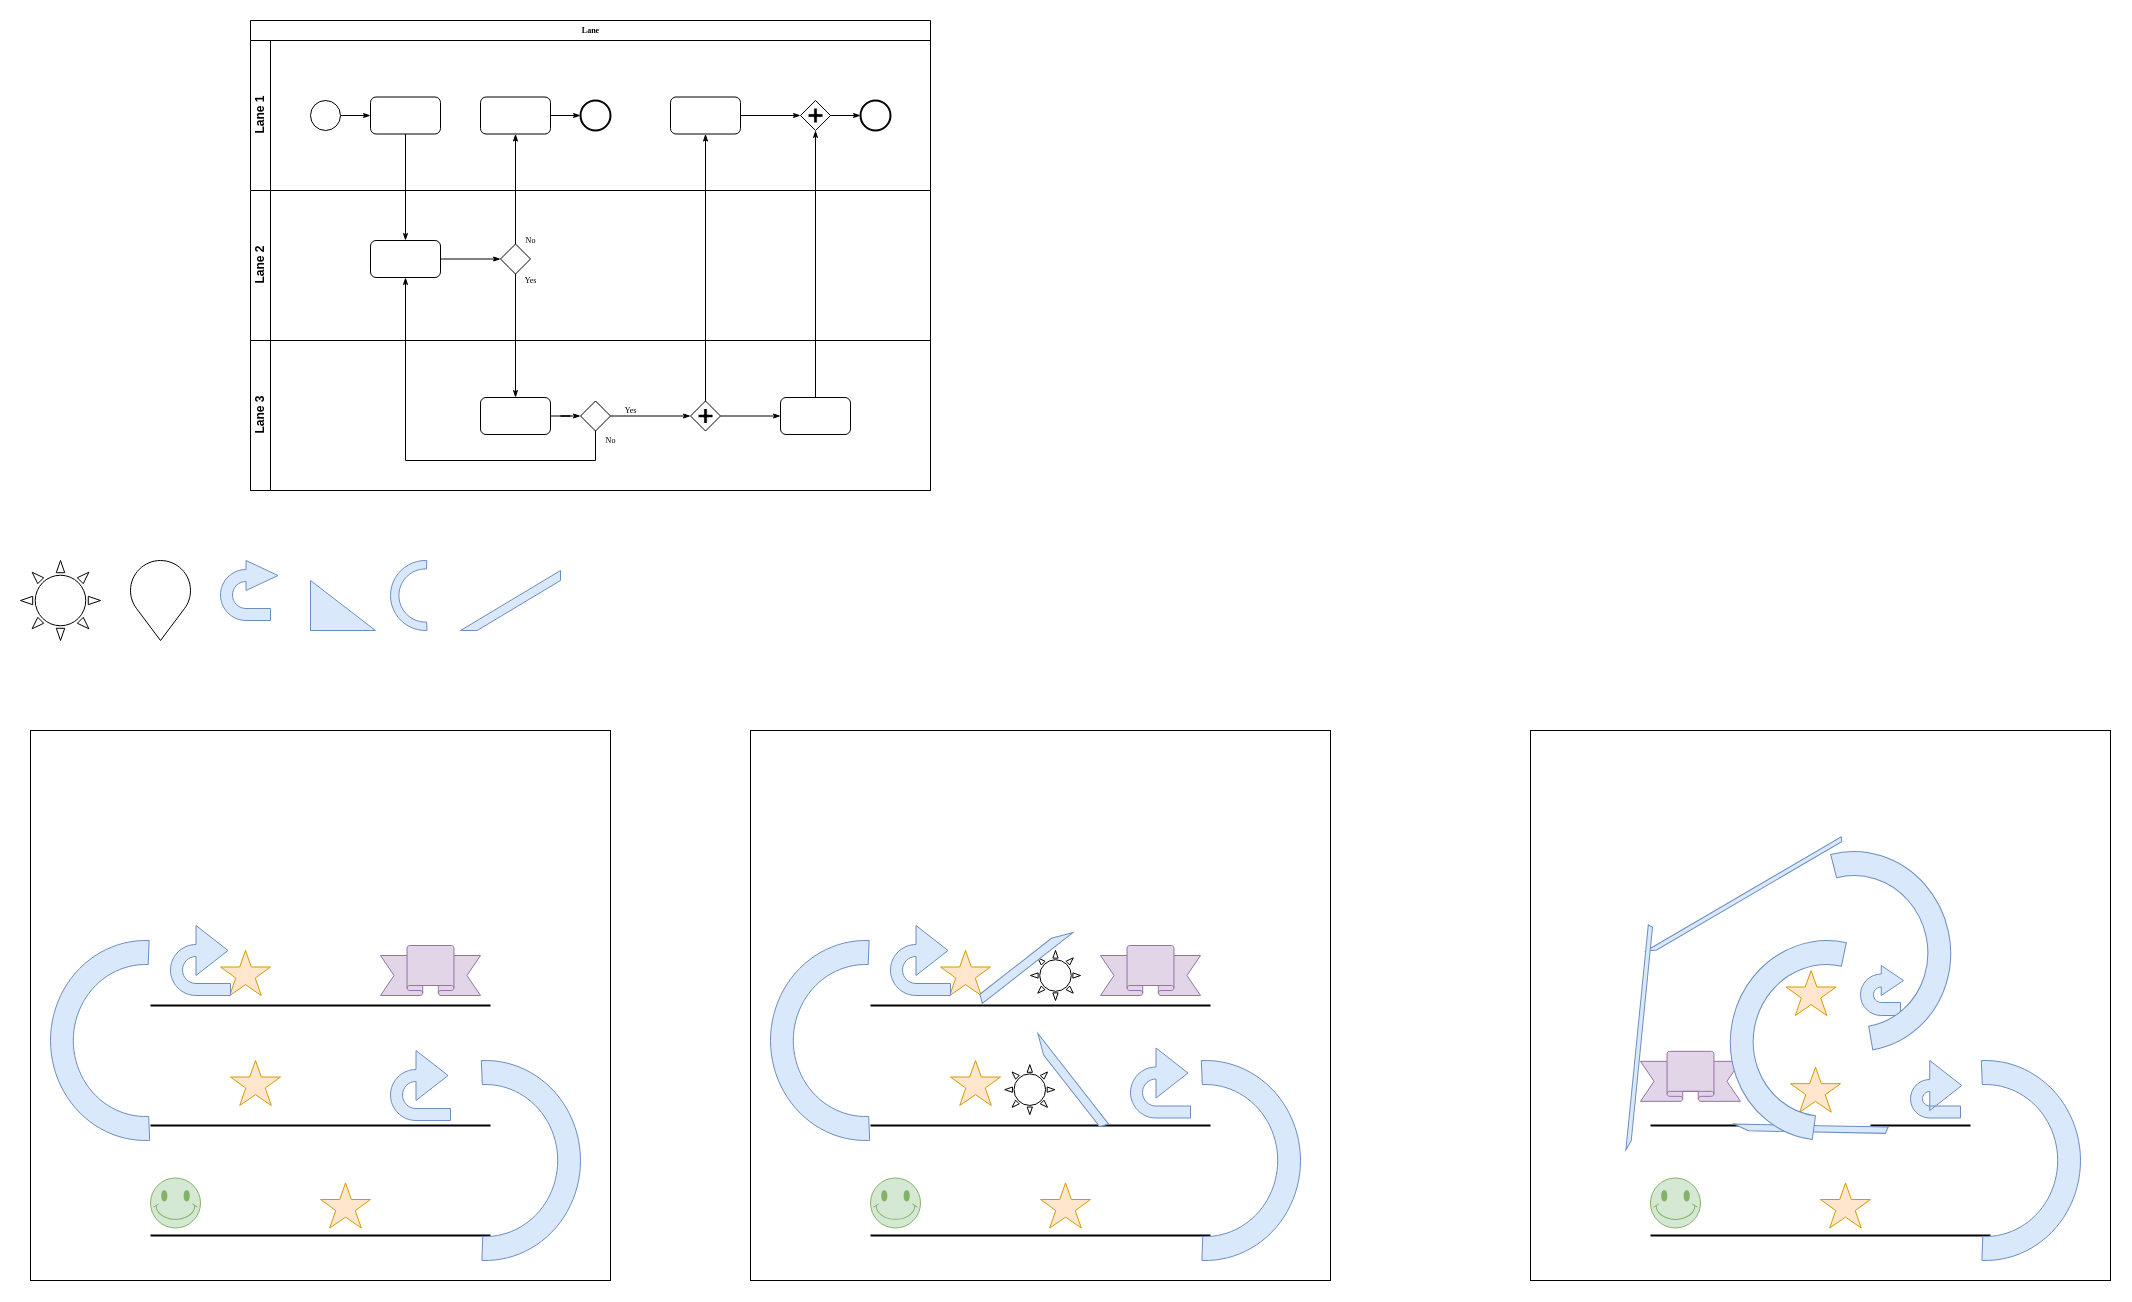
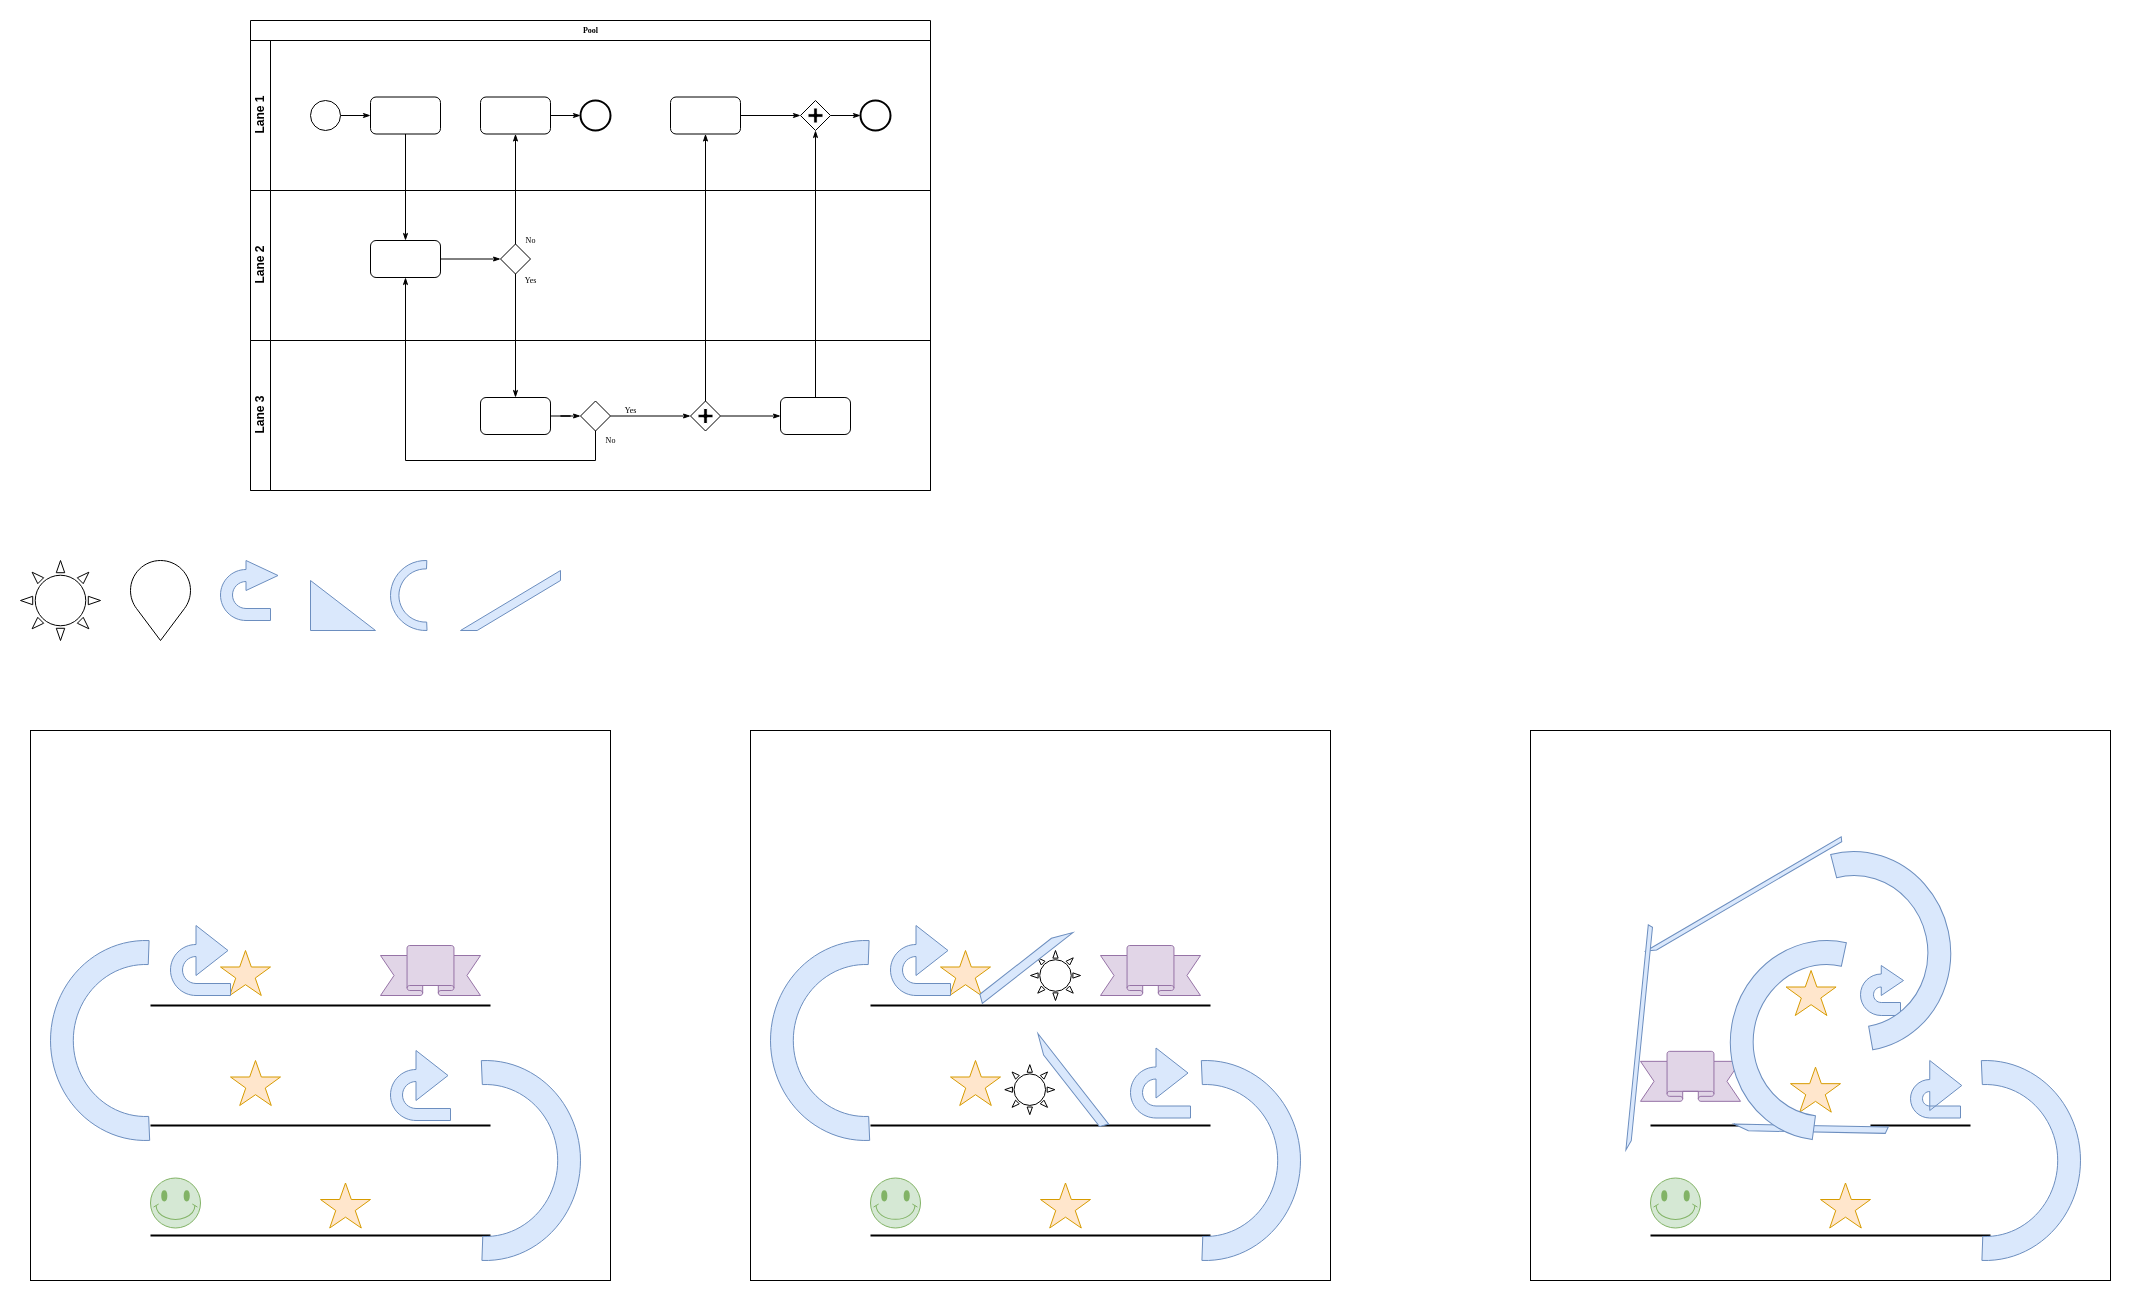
node "Lane": label "Lane" -> "Pool"
